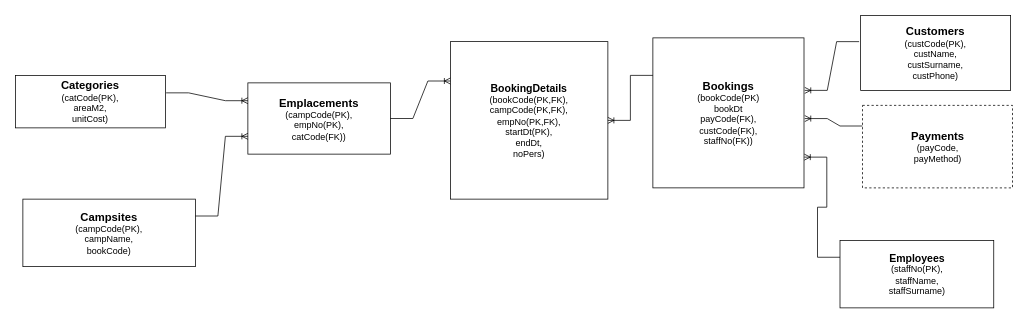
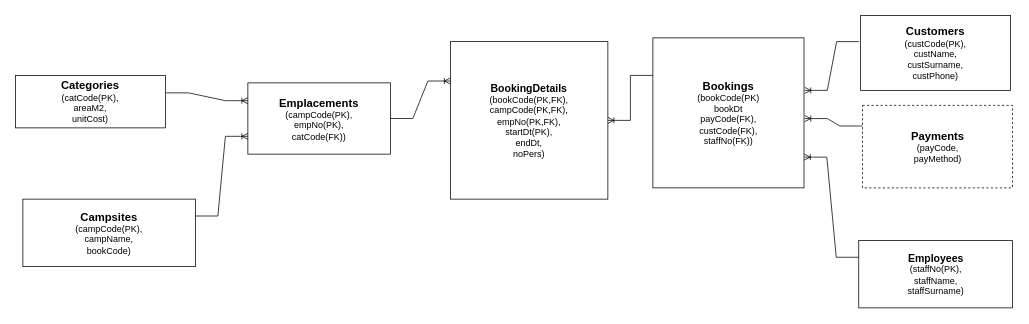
node "Employees (staffNo(PK), staffName, staffSurname)": moved (917, 274) -> (936, 274)
